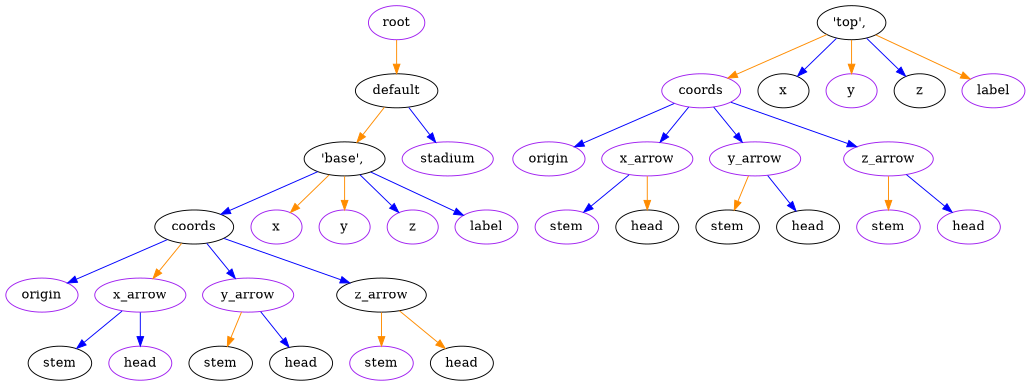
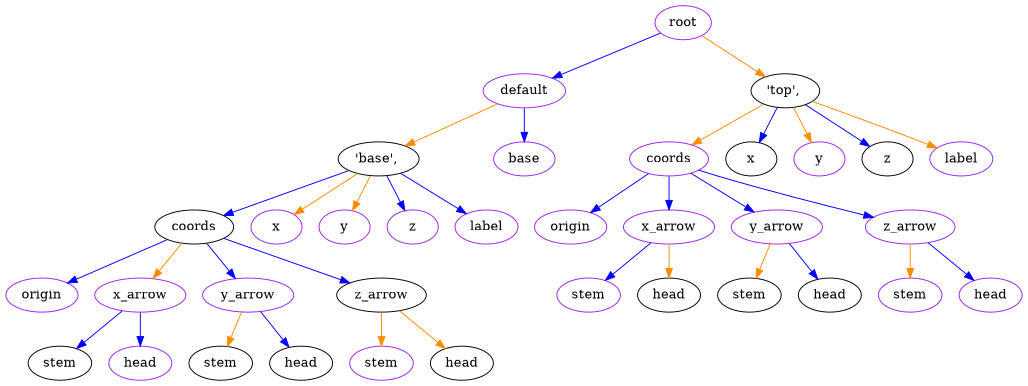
edge "root" -> "default": color darkorange -> blue
edge "root" -> "'top',": added
node "default": color black -> purple
node "stadium": label "stadium" -> "base"
